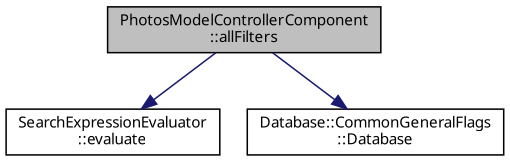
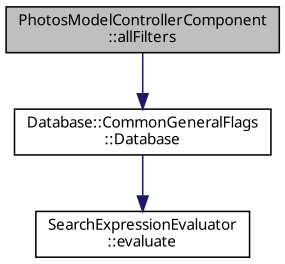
edge "PhotosModelControllerComponent ::allFilters" -> "SearchExpressionEvaluator ::evaluate": now "Database::CommonGeneralFlags ::Database" -> "SearchExpressionEvaluator ::evaluate"
